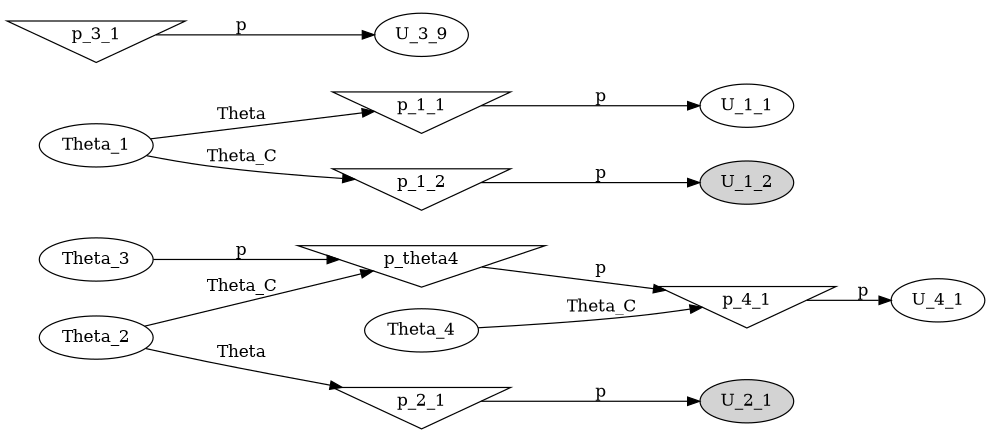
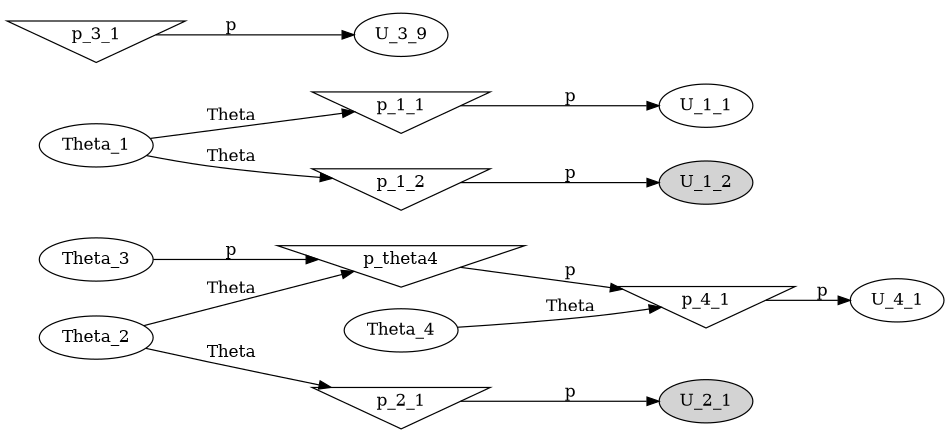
edge "Theta_1" -> "p_1_2": label "Theta_C" -> "Theta"
edge "Theta_2" -> "p_theta4": label "Theta_C" -> "Theta"
edge "Theta_4" -> "p_4_1": label "Theta_C" -> "Theta"
